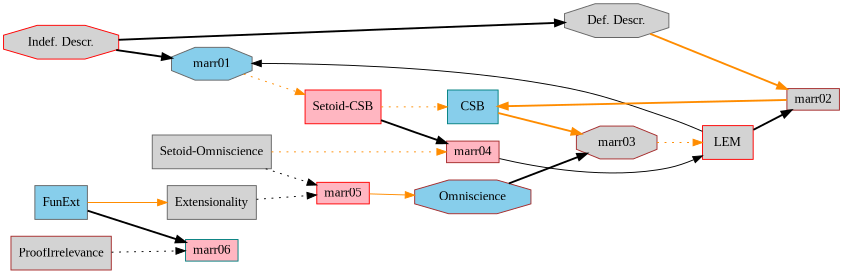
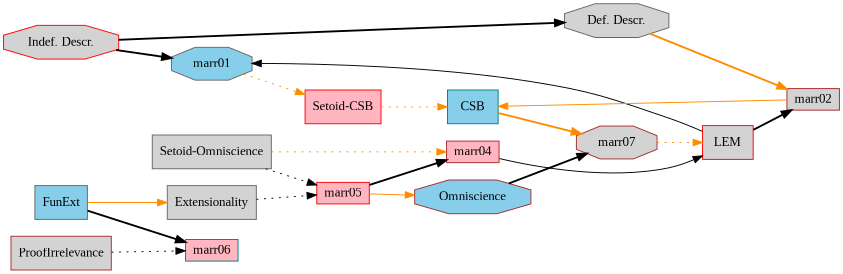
edge "marr02" -> "CSB": style bold -> solid
edge "Setoid-CSB" -> "marr04": now "marr05" -> "marr04"
node "marr03": label "marr03" -> "marr07"
